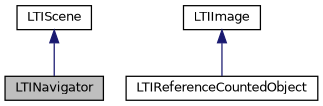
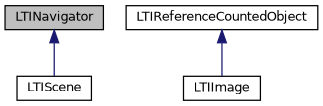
edge "LTINavigator" -> "LTIScene": reversed
edge "LTIReferenceCountedObject" -> "LTIImage": reversed
